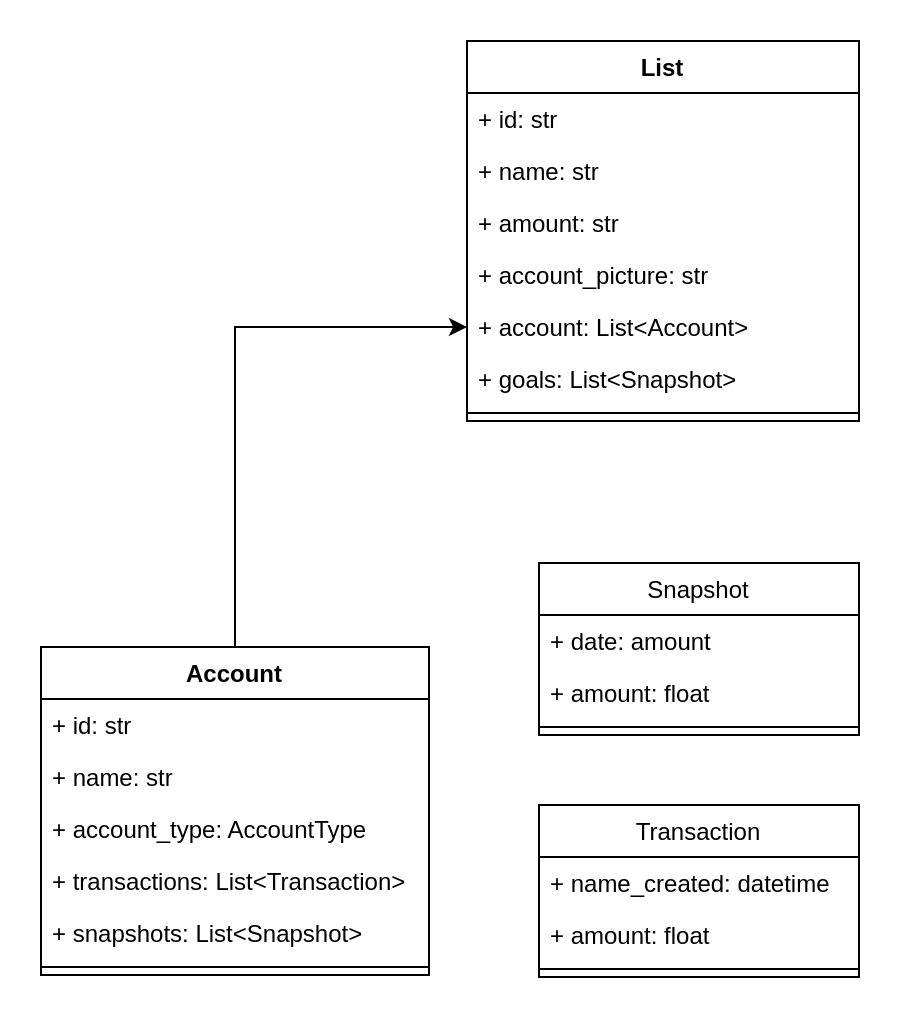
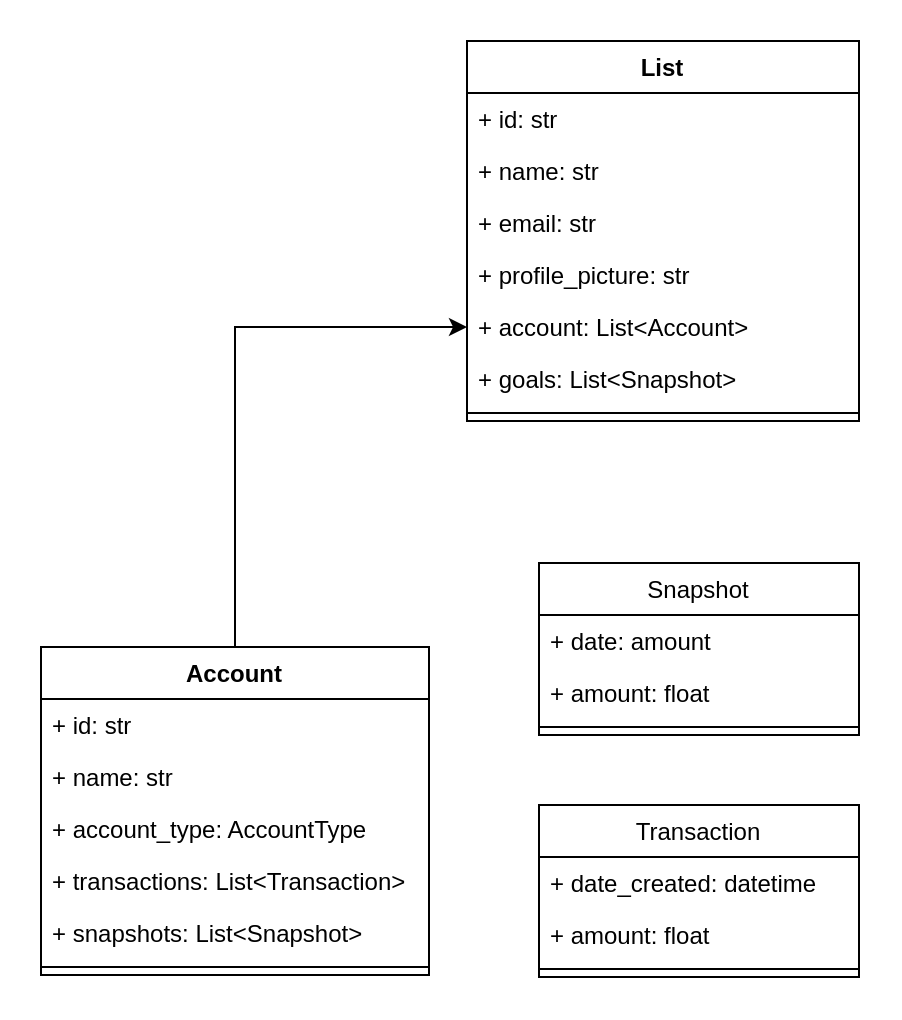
node "+ amount: str": label "+ amount: str" -> "+ email: str"
node "+ account_picture: str": label "+ account_picture: str" -> "+ profile_picture: str"
node "+ name_created: datetime": label "+ name_created: datetime" -> "+ date_created: datetime"
